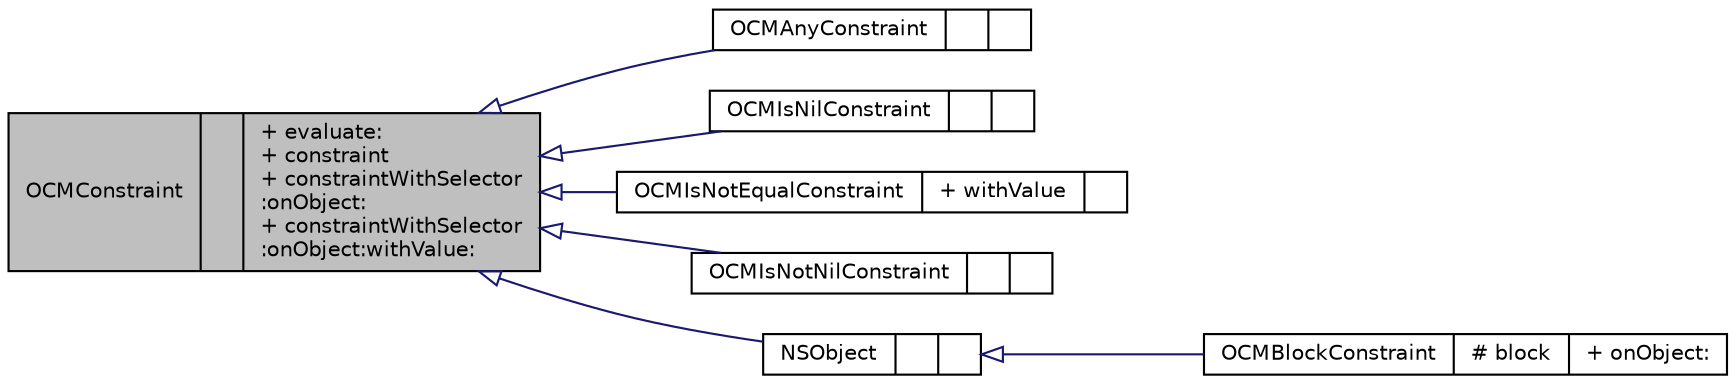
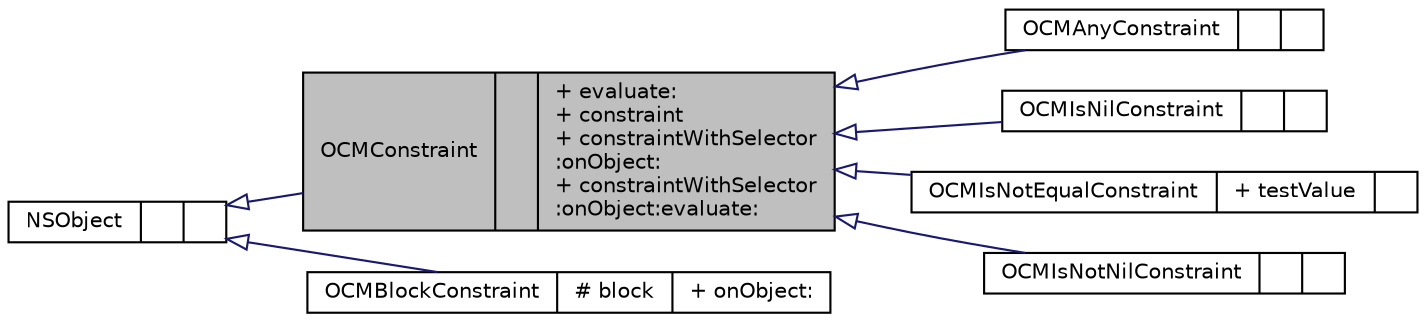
node "OCMIsNotEqualConstraint": text "+ withValue" -> "+ testValue"
node "OCMConstraint": text ":onObject:withValue:" -> ":onObject:evaluate:"
edge "NSObject" -> "OCMConstraint": reversed
